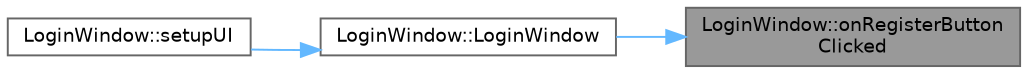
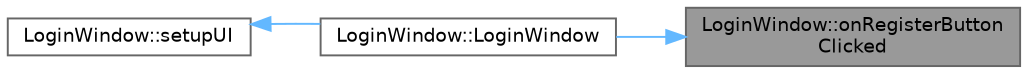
edge "LoginWindow::setupUI" -> "LoginWindow::LoginWindow": reversed
